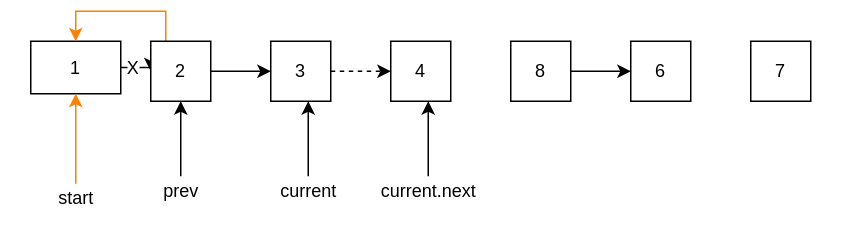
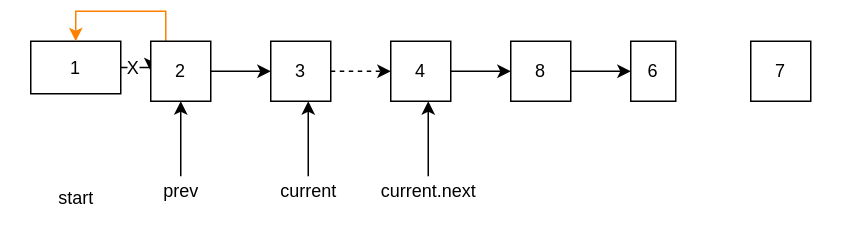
edge "4" -> "8": added
node "6": size 60x60 -> 45x60
edge "start" -> "1": removed
